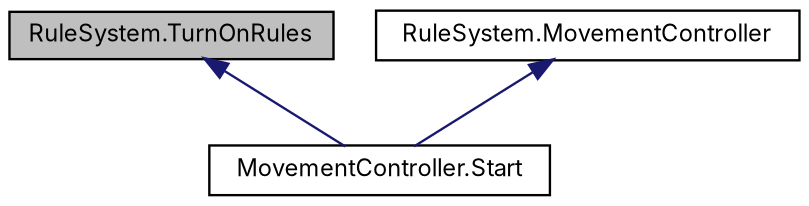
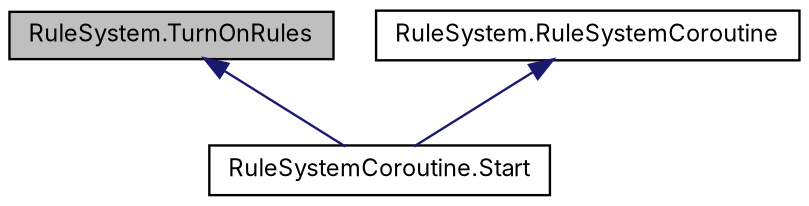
node "RuleSystem.MovementController": label "RuleSystem.MovementController" -> "RuleSystem.RuleSystemCoroutine"
node "MovementController.Start": label "MovementController.Start" -> "RuleSystemCoroutine.Start"
